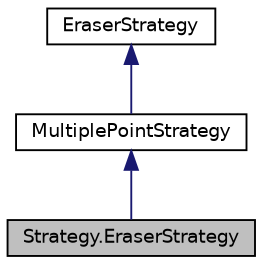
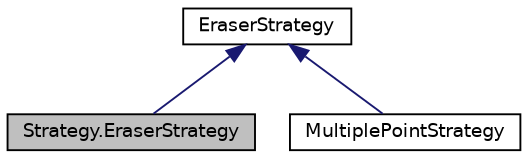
edge "Strategy.EraserStrategy" -> "MultiplePointStrategy": now "Strategy.EraserStrategy" -> "EraserStrategy"
